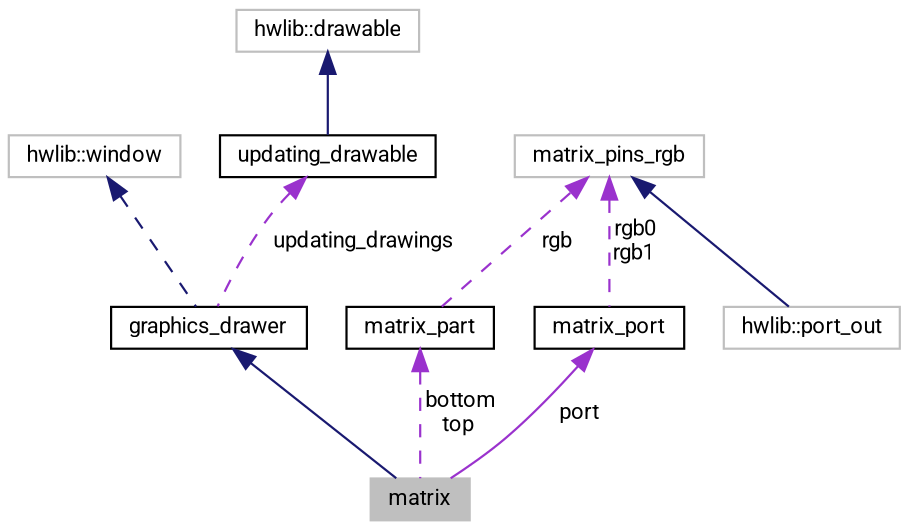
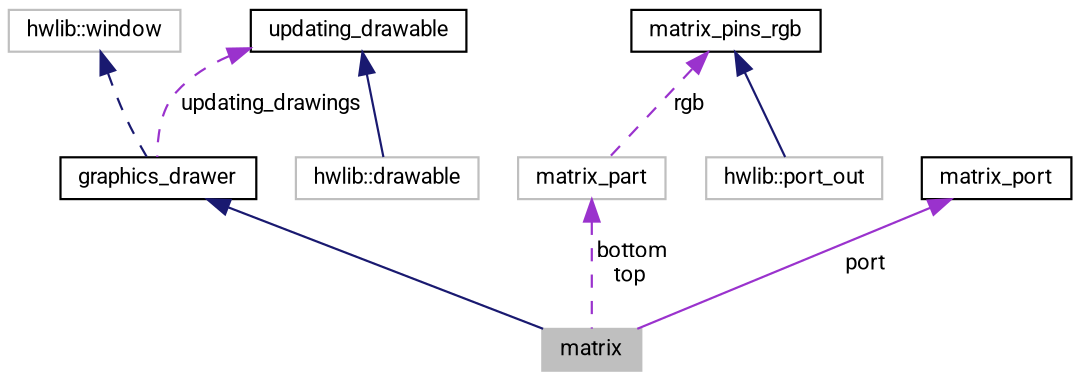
edge "updating_drawable" -> "hwlib::drawable": reversed
node "matrix_pins_rgb": color grey75 -> black
edge "matrix_port" -> "matrix_pins_rgb": removed, label "rgb0 rgb1"
node "matrix_part": color black -> grey75
